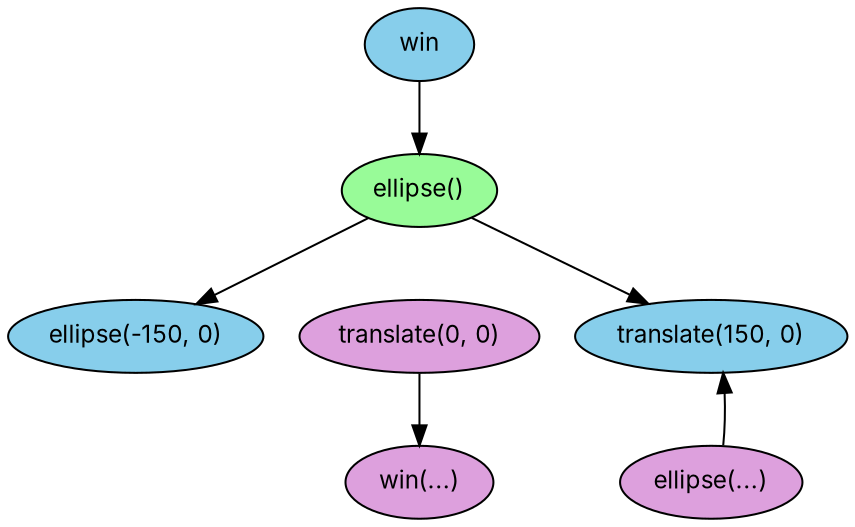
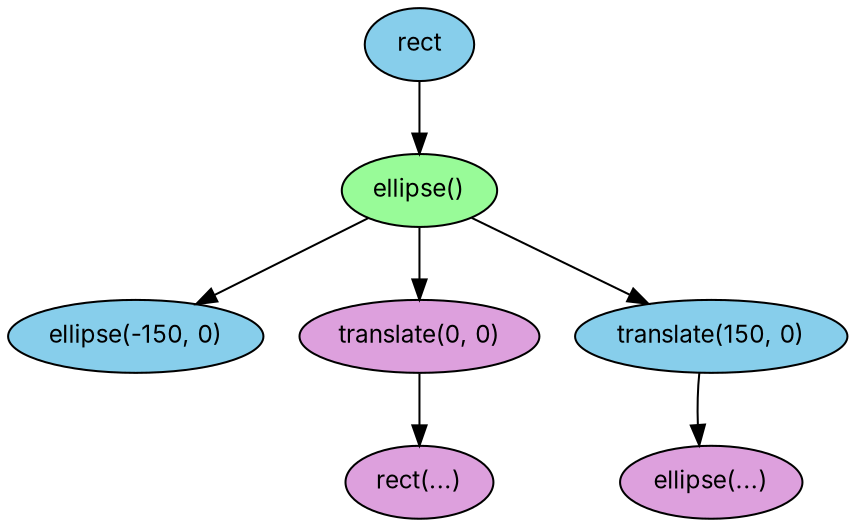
node "win": label "win" -> "rect"
edge "ellipse()" -> "translate(0, 0)": added
edge "ellipse(...)" -> "translate(150, 0)": reversed
node "win(...)": label "win(...)" -> "rect(...)"
